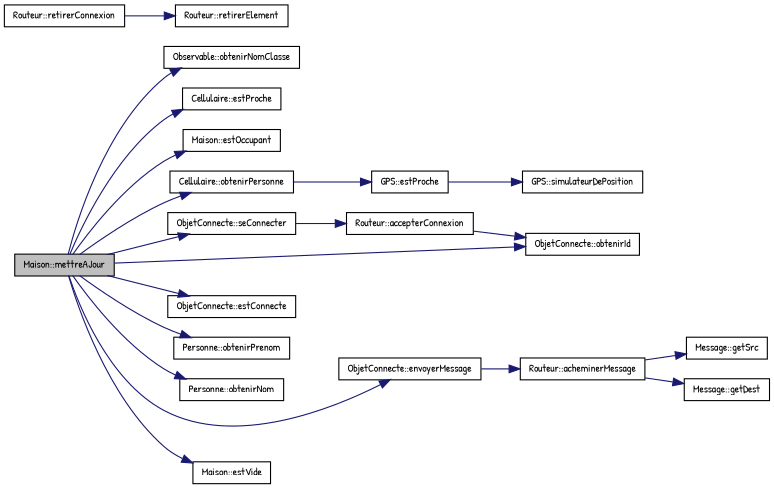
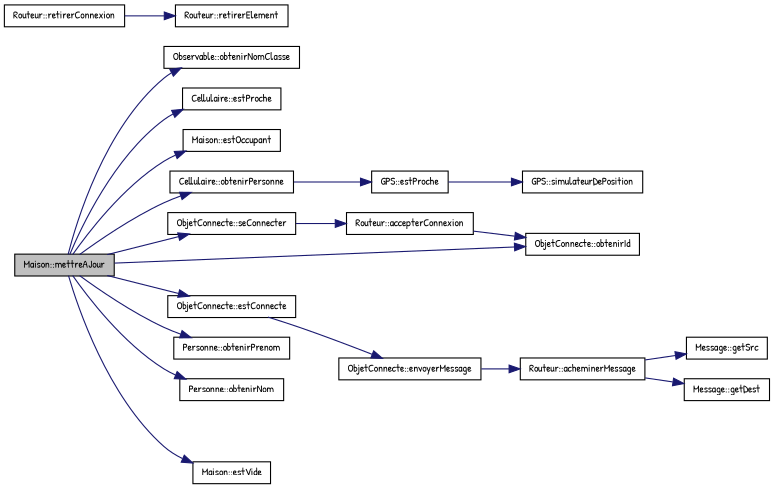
edge "Maison::mettreAJour" -> "ObjetConnecte::envoyerMessage": now "ObjetConnecte::estConnecte" -> "ObjetConnecte::envoyerMessage"
